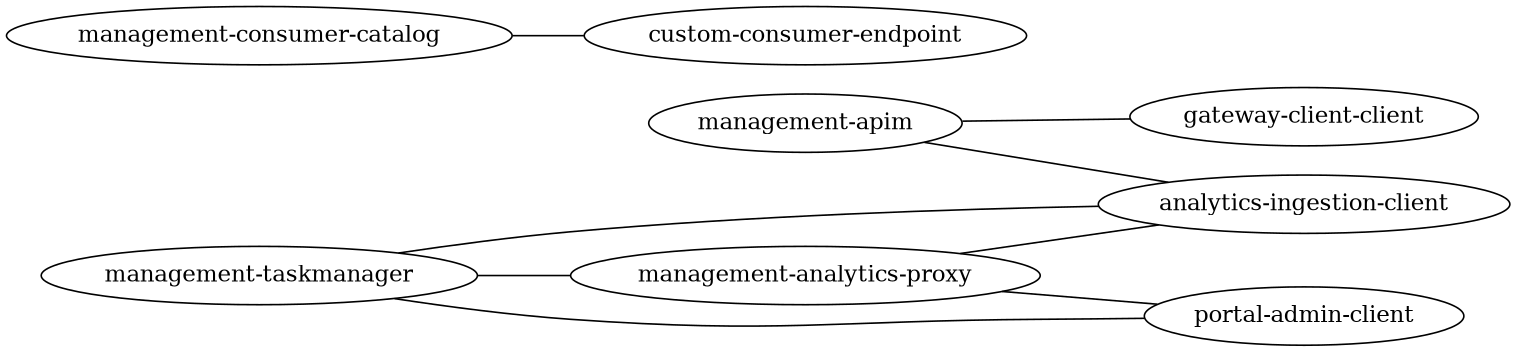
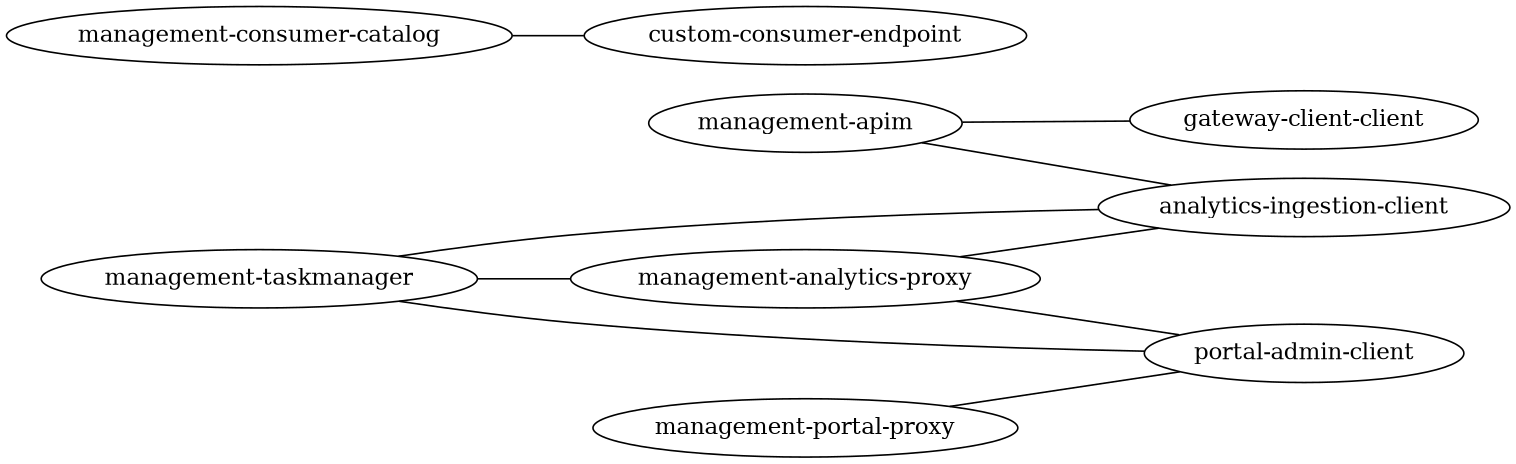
node "management-portal-proxy": added
